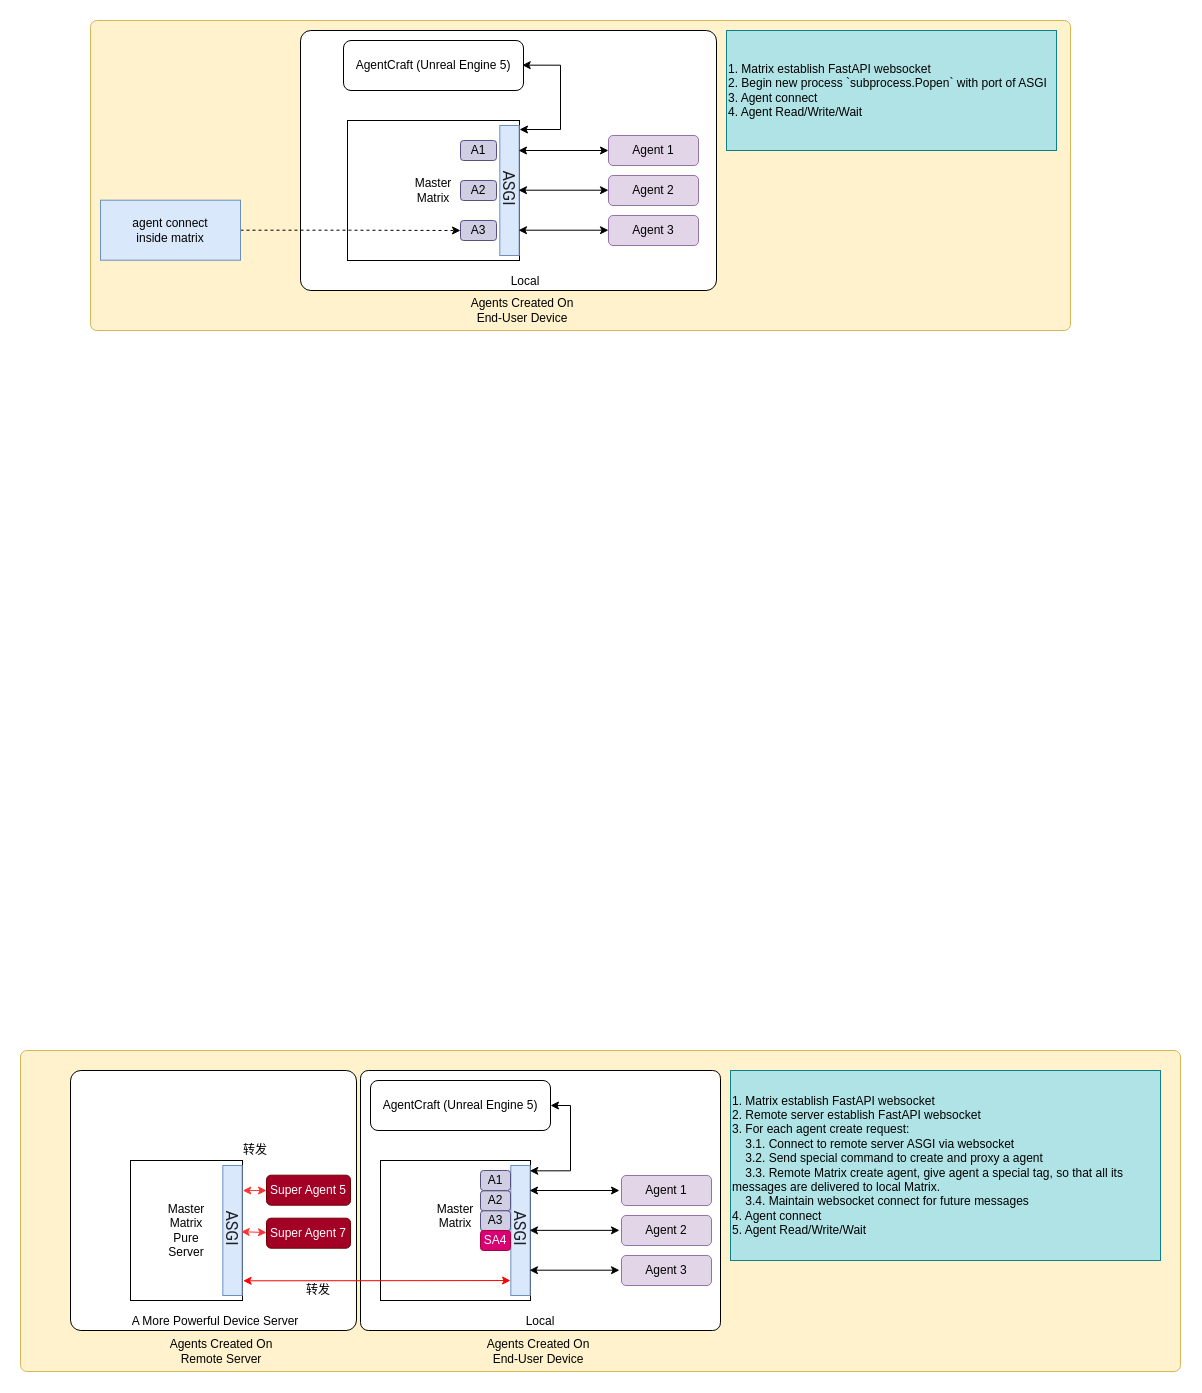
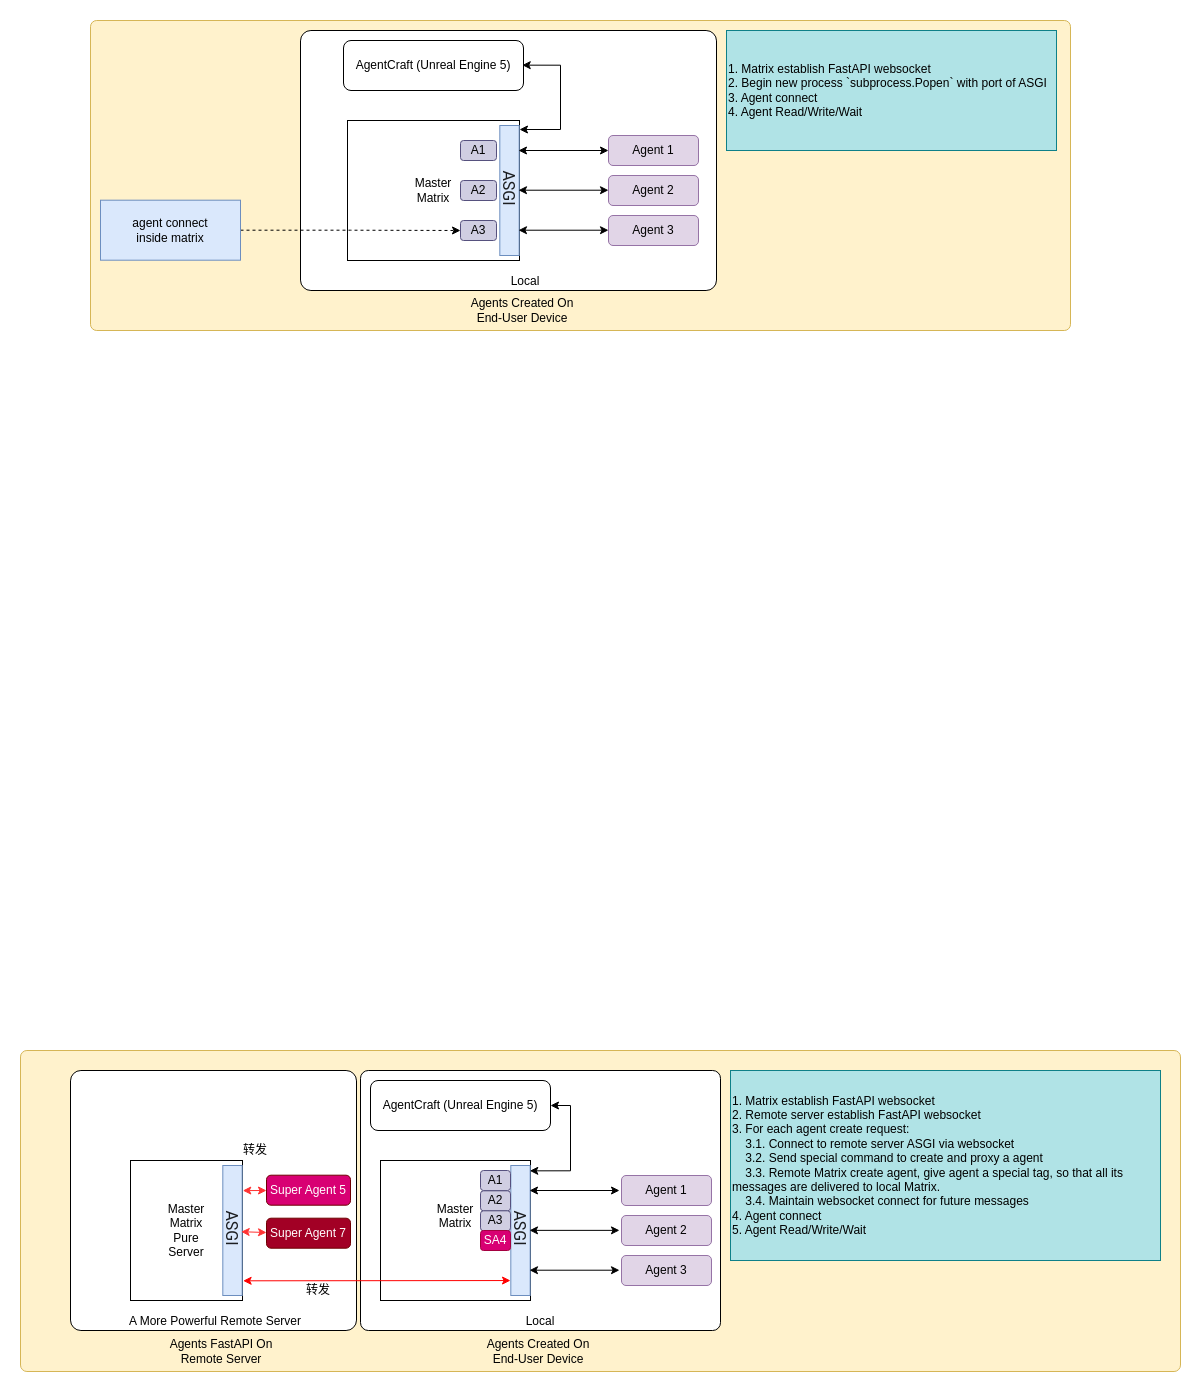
node "Super Agent 5": fillcolor #a20025 -> #d80073
node "A More Powerful Device Server": label "A More Powerful Device Server" -> "A More Powerful Remote Server"
node "Agents Created On Remote Server": label "Agents Created On Remote Server" -> "Agents FastAPI On Remote Server"
